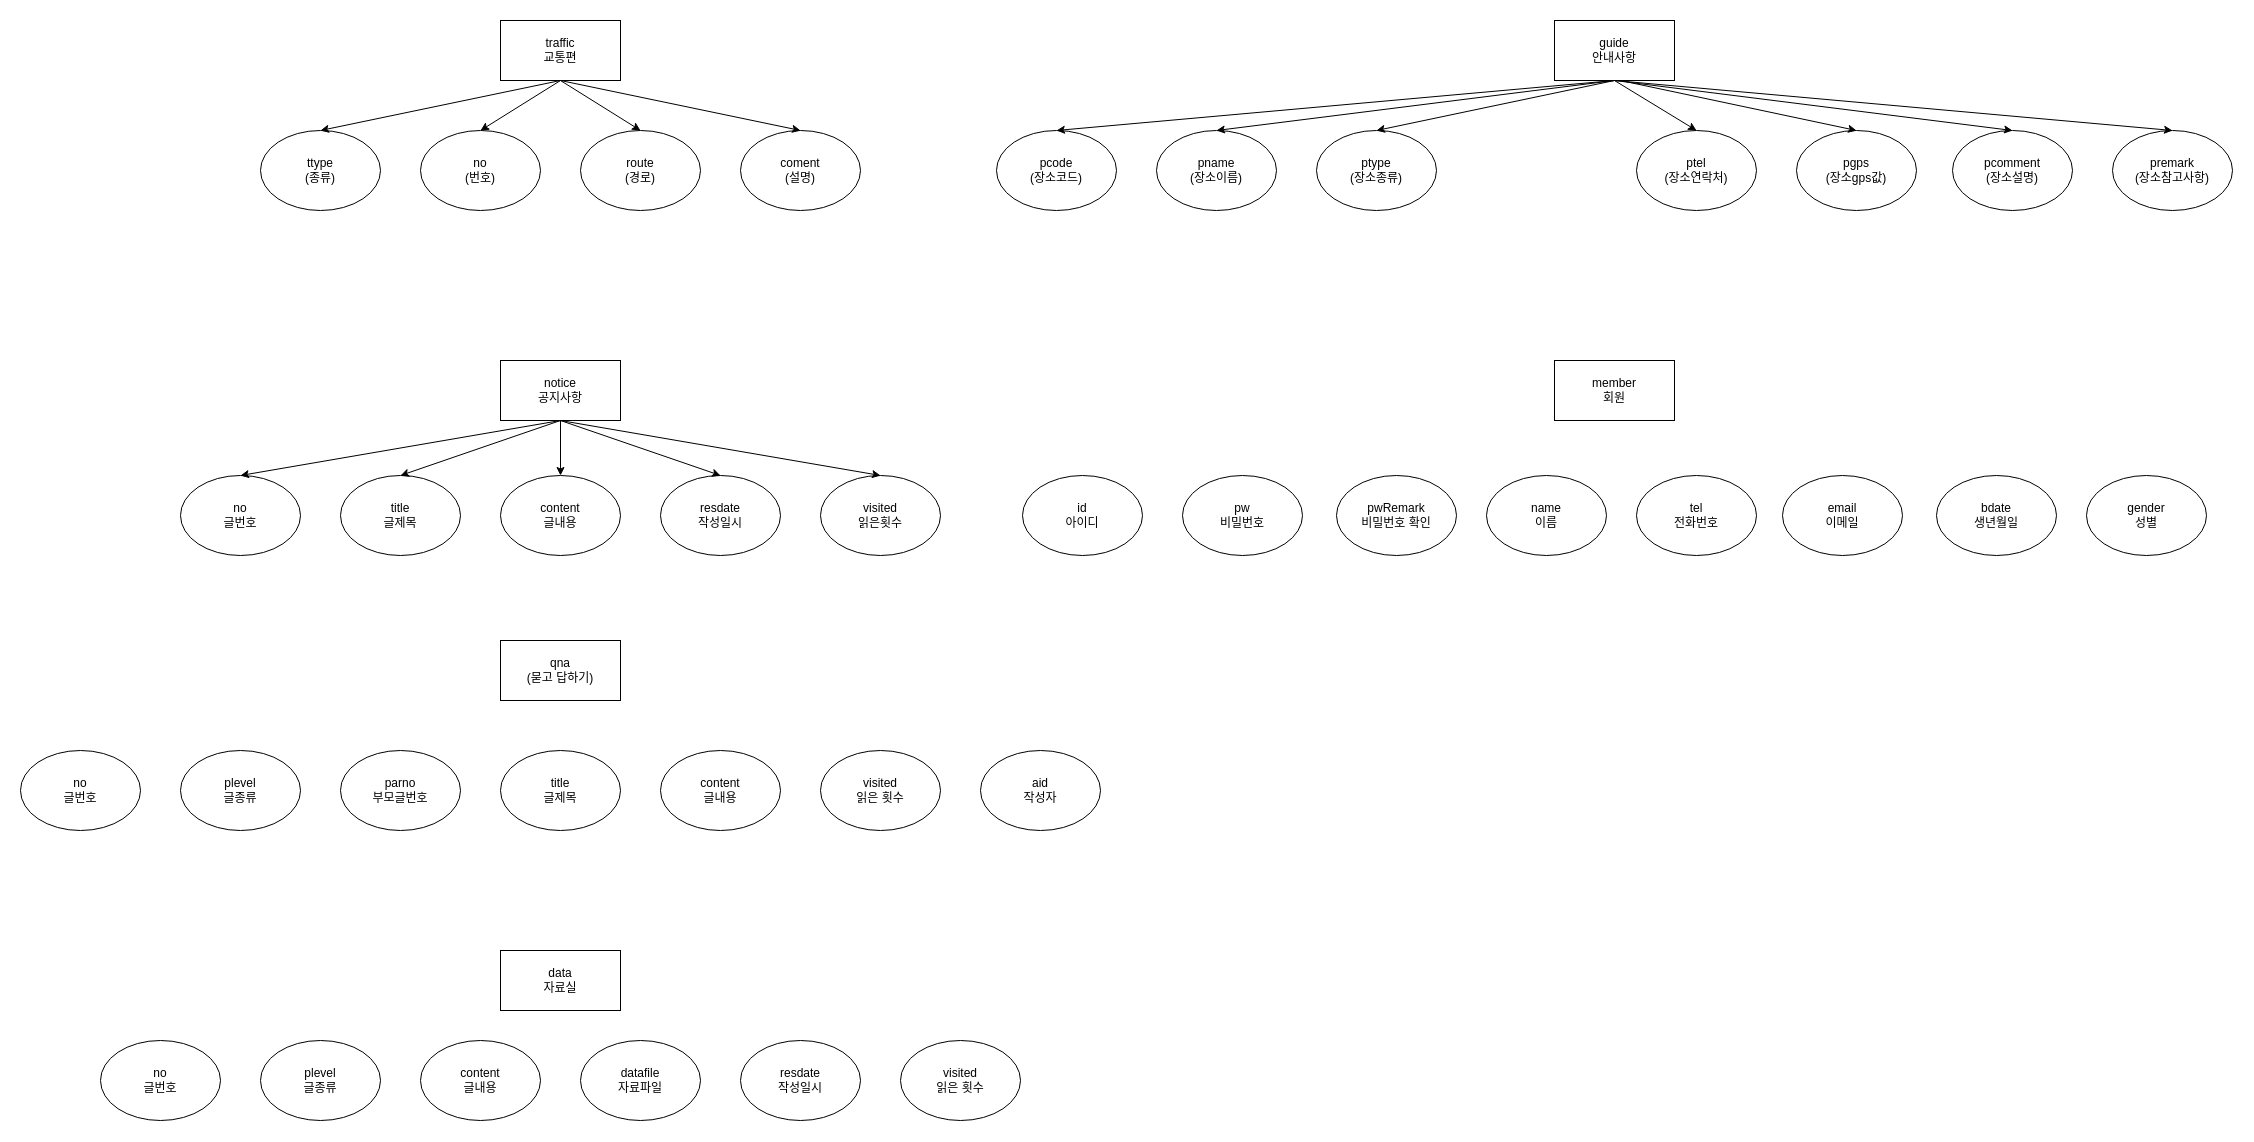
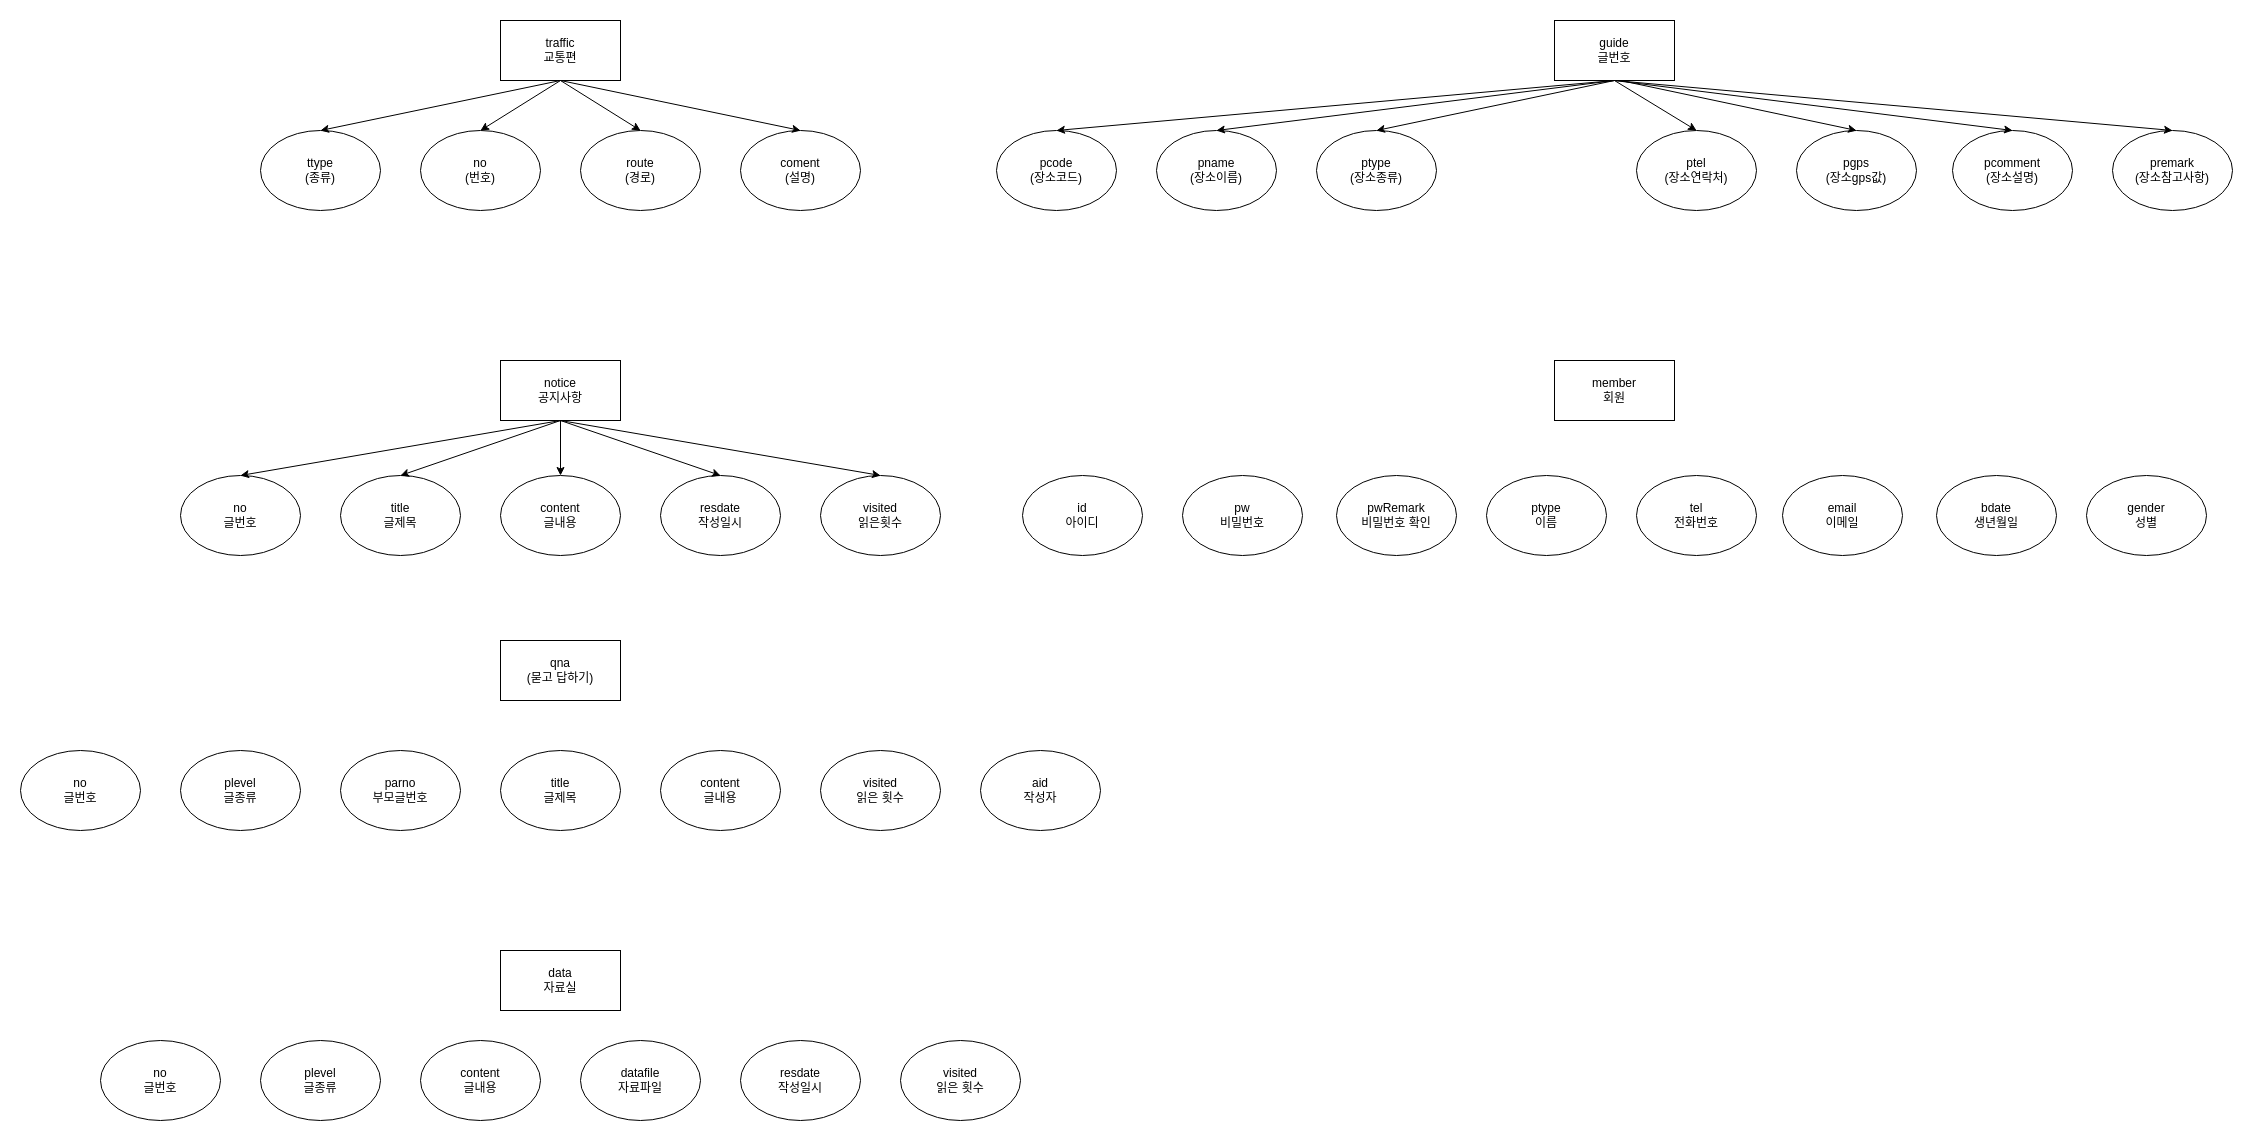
node "guide 안내사항": label "guide 안내사항" -> "guide 글번호"
node "name 이름": label "name 이름" -> "ptype 이름"
